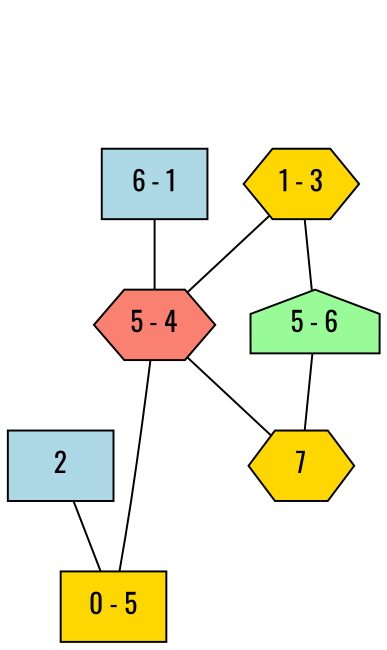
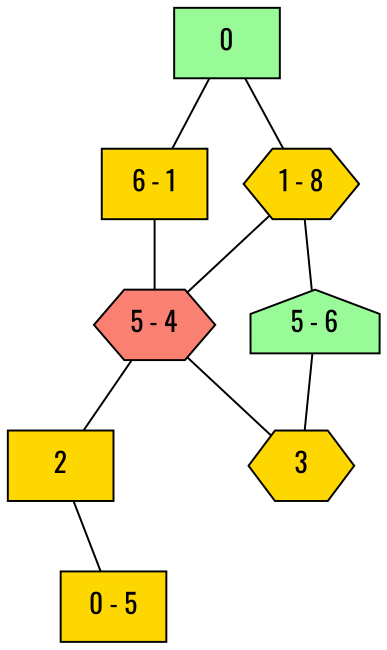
node "0": added
node "6 - 1": fillcolor lightblue -> gold
node "1 - 3": label "1 - 3" -> "1 - 8"
node "2": fillcolor lightblue -> gold
edge "5 - 4" -- "0 - 5": now "5 - 4" -- "2"
node "7": label "7" -> "3"
